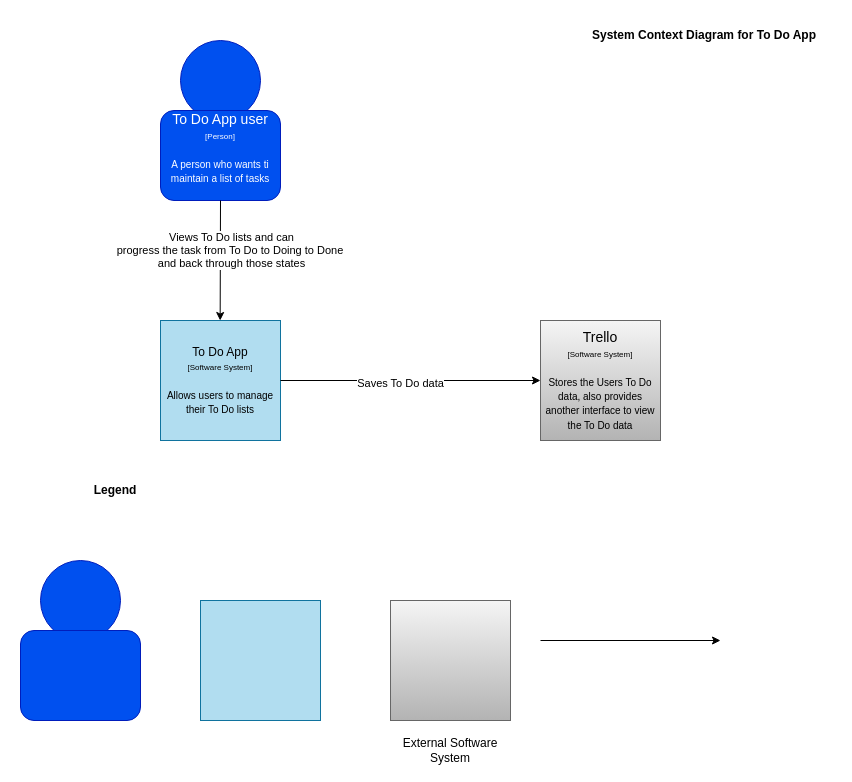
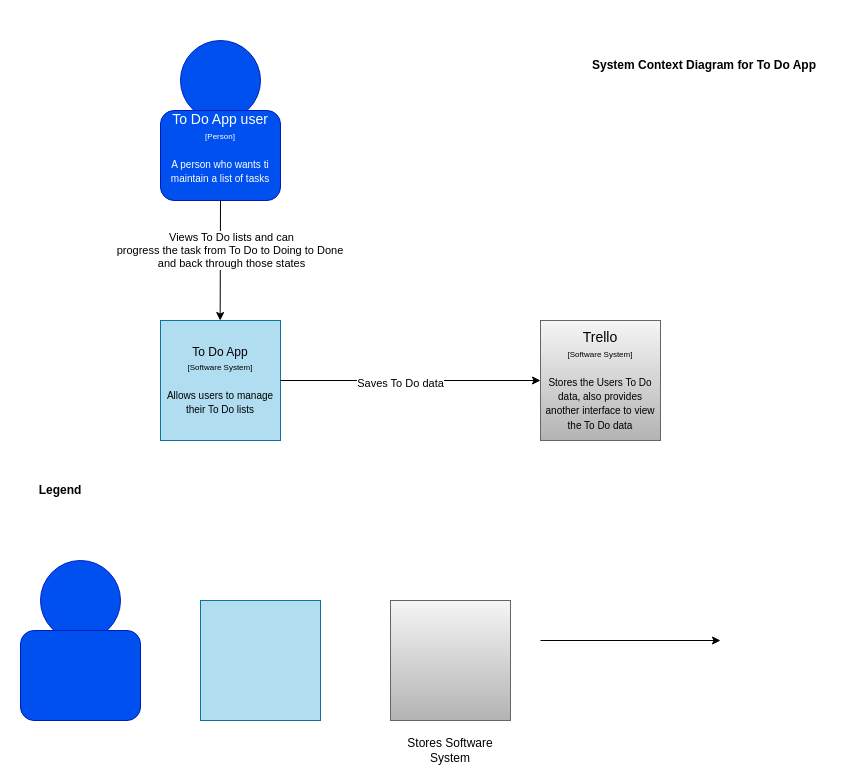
node "System Context Diagram for To Do App": moved (711, 36) -> (711, 66)
node "Legend": moved (116, 491) -> (61, 491)
node "External Software System": label "External Software System" -> "Stores Software System"
